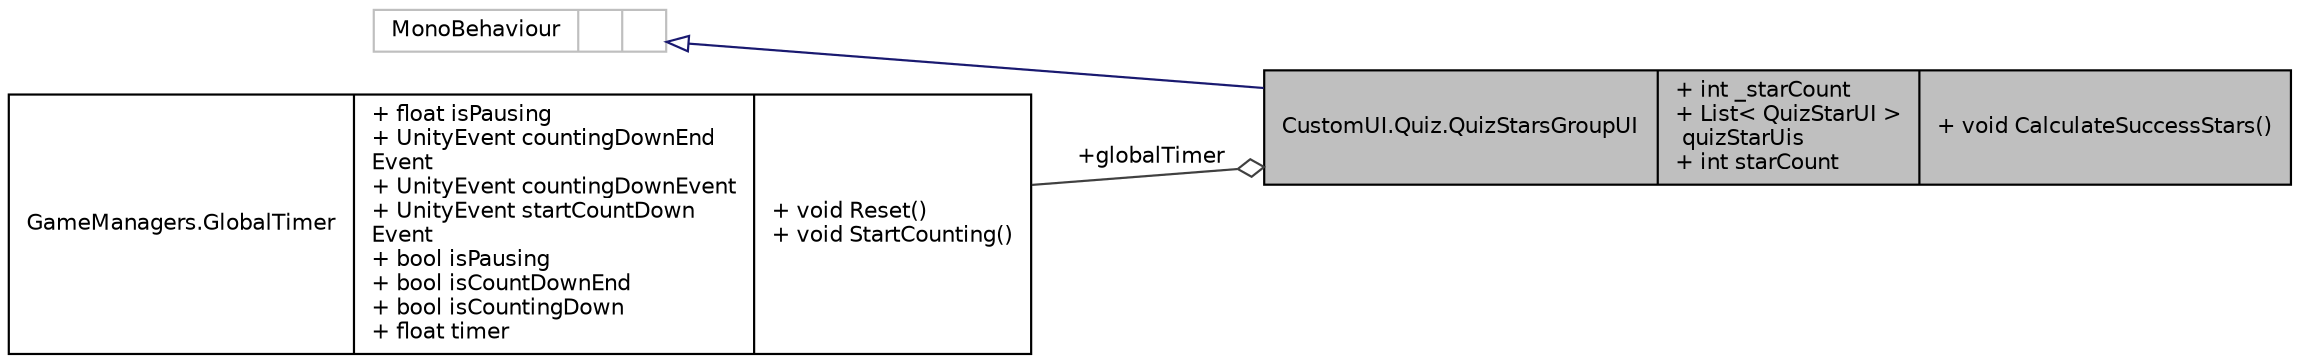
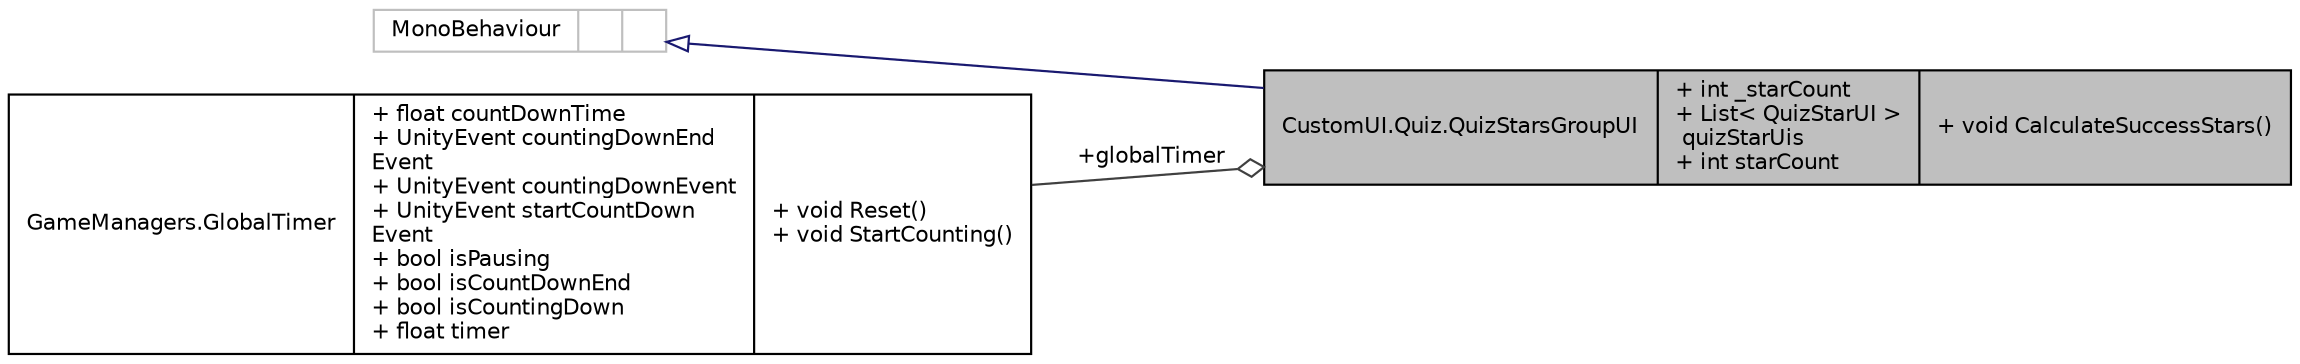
node "GameManagers.GlobalTimer": text "+ float isPausing" -> "+ float countDownTime"
